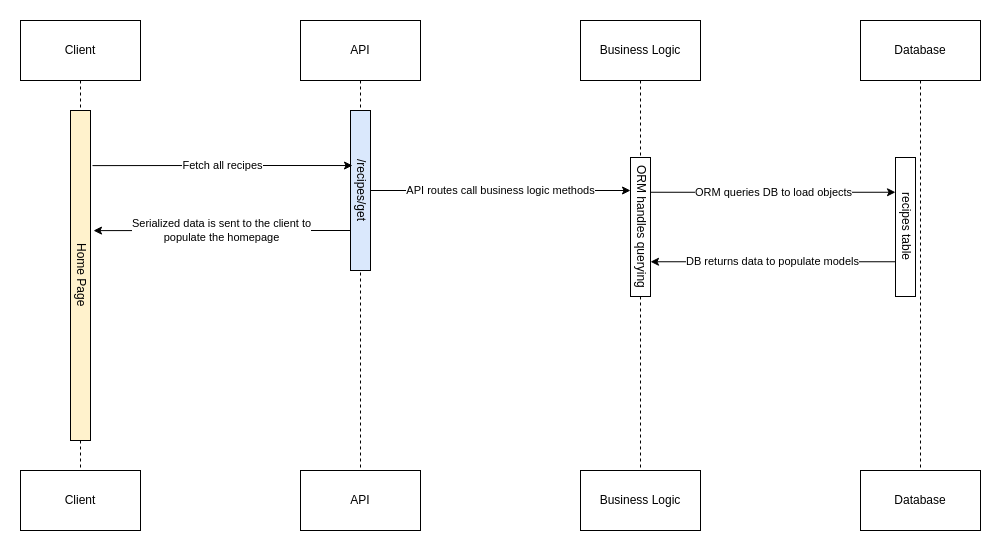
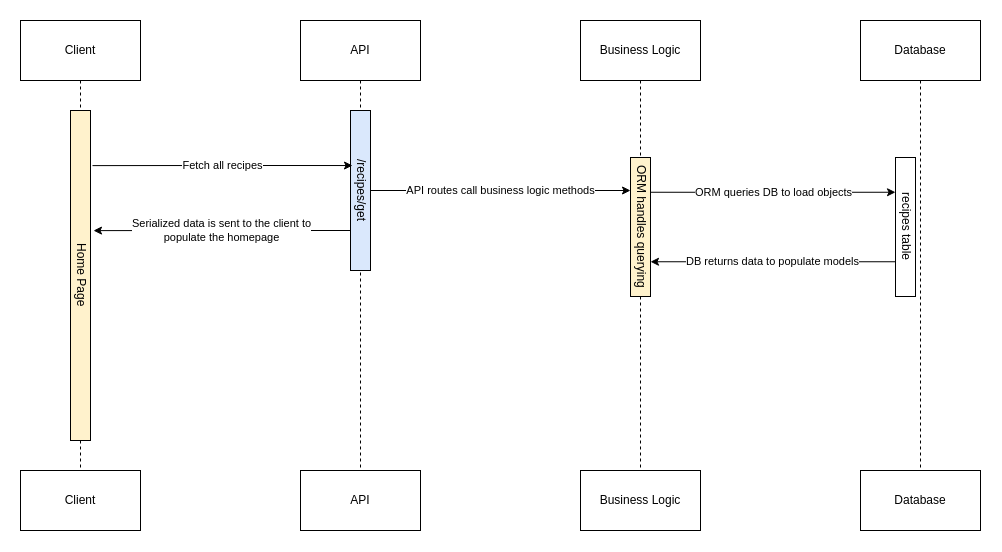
node "ORM handles querying": fillcolor #ffffff -> #fff2cc
